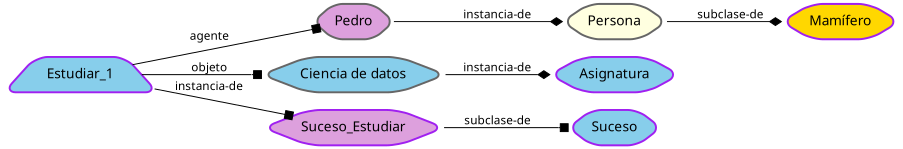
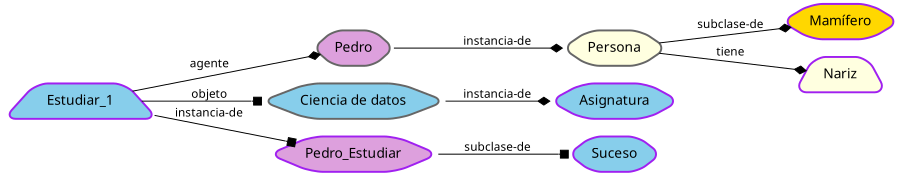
edge "Estudiar_1" -> "Pedro": arrowhead box -> diamond
node "Nariz": added
node "Suceso_Estudiar": label "Suceso_Estudiar" -> "Pedro_Estudiar"
